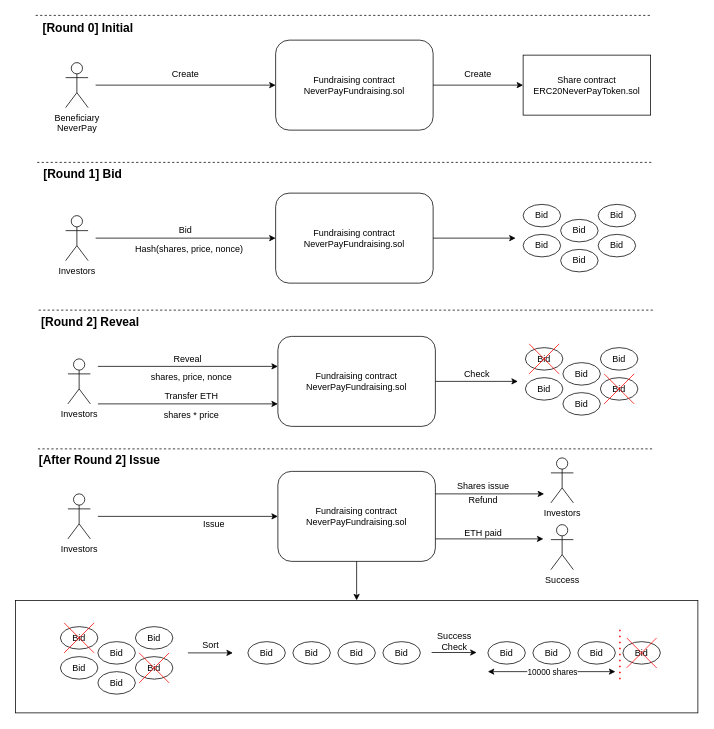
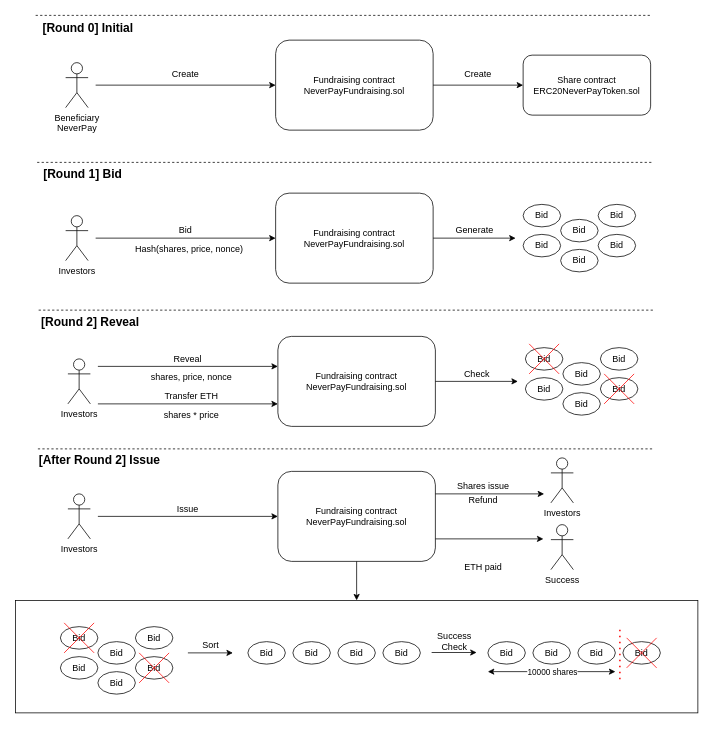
node "Share contract ERC20NeverPayToken.sol": shape rectangle -> rounded rectangle
node "Generate": added
node "Issue": moved (214, 524) -> (188, 509)
node "ETH paid": moved (483, 534) -> (483, 567)
